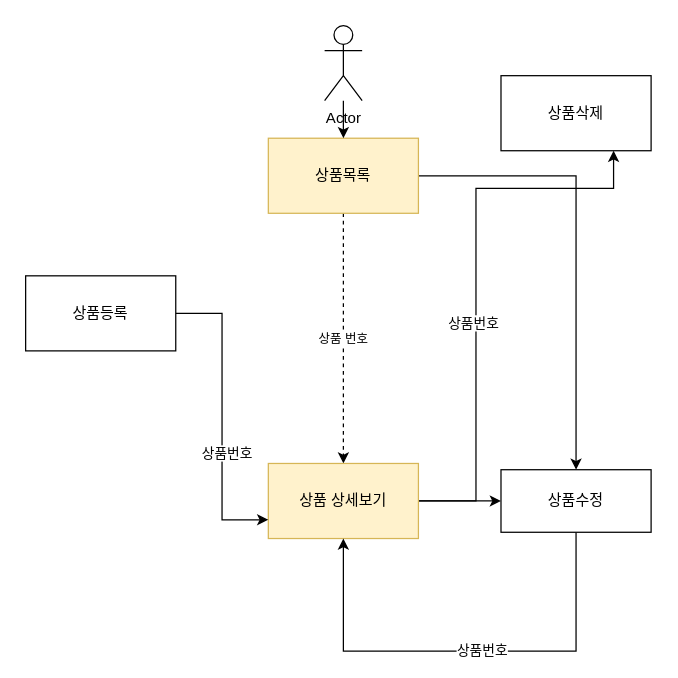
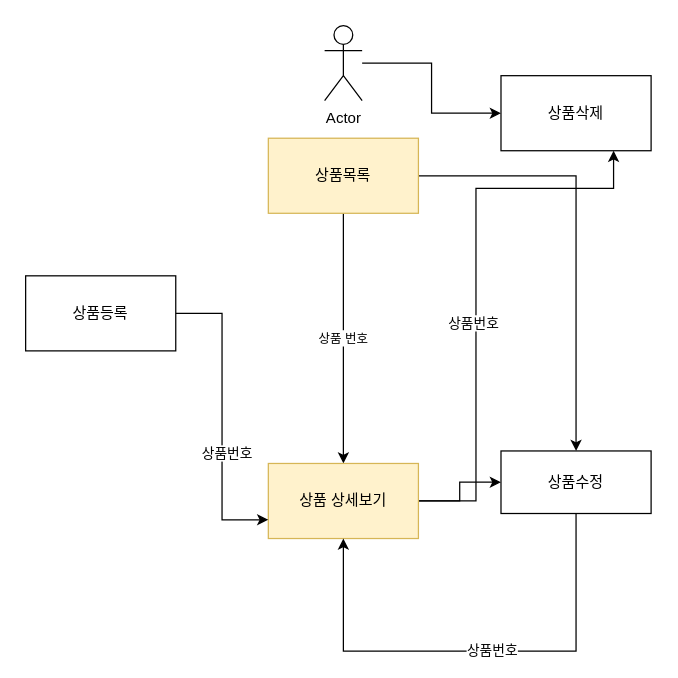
edge "Actor" -> "상품목록": now "Actor" -> "상품삭제"
edge "상품목록" -> "상품 상세보기": style dashed -> solid
node "상품수정": moved (576, 501) -> (576, 482)
